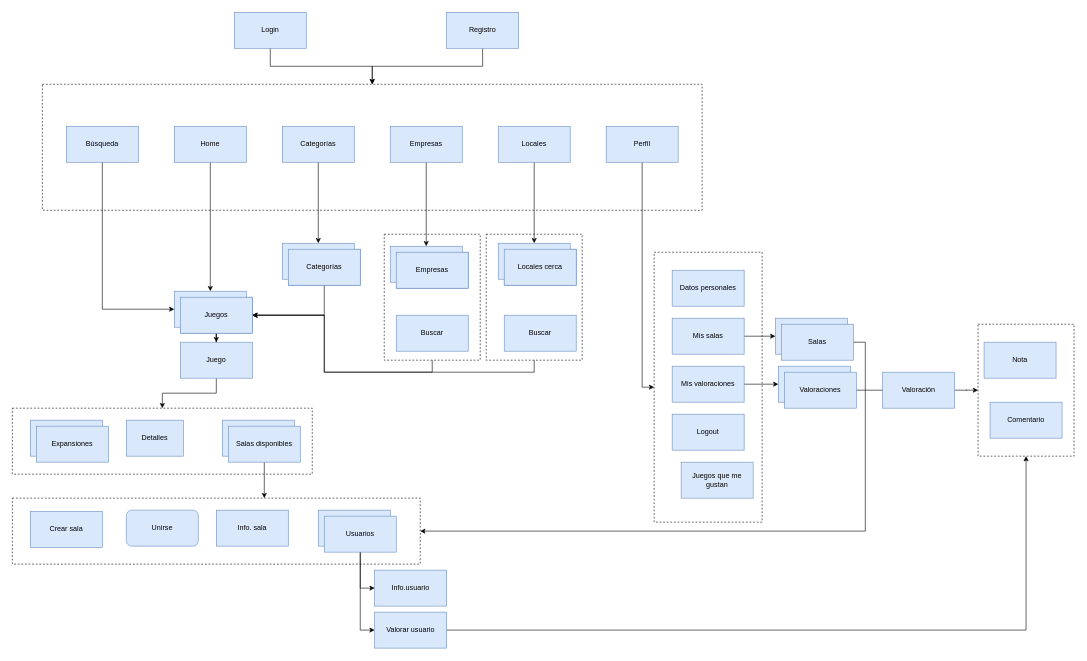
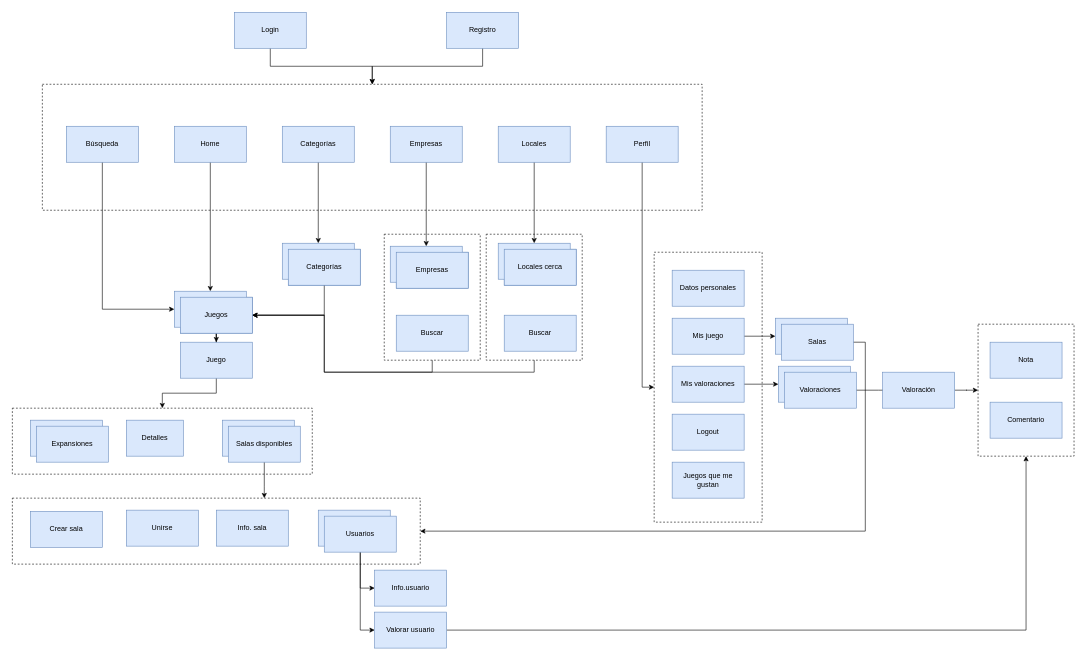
node "Mis salas": label "Mis salas" -> "Mis juego"
node "Nota": moved (1020, 360) -> (1026, 360)
node "Juegos que me gustan": moved (717, 480) -> (708, 480)
node "Unirse": shape rounded rectangle -> rectangle
